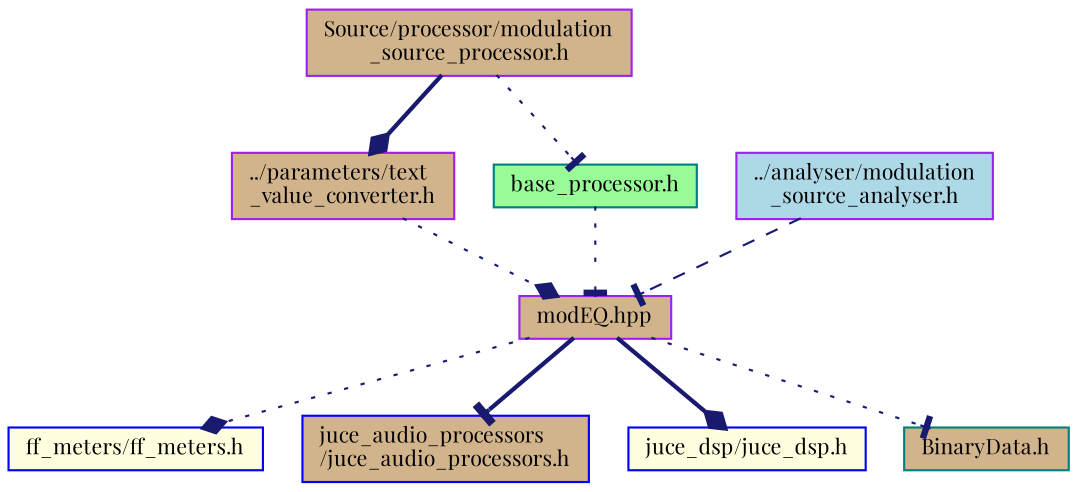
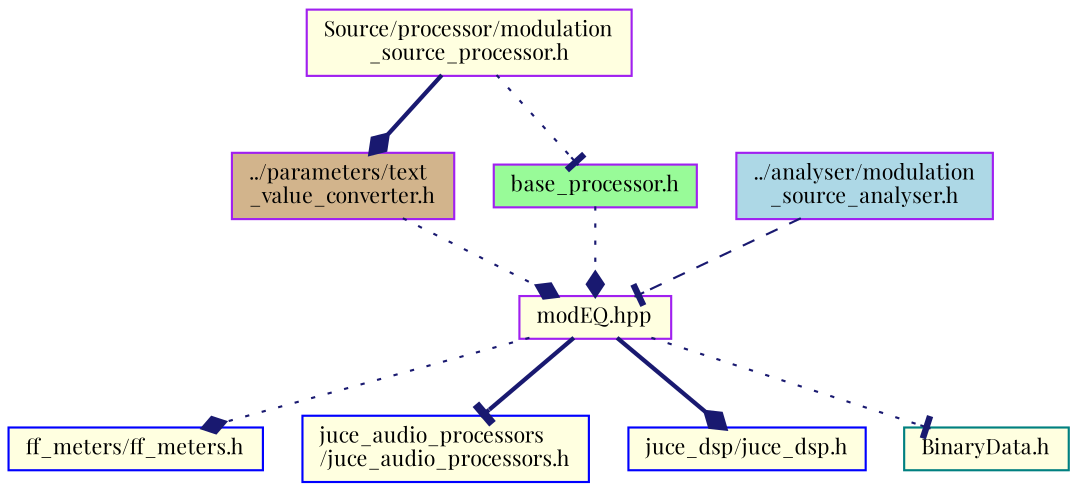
node "Source/processor/modulation _source_processor.h": fillcolor tan -> lightyellow
node "base_processor.h": color teal -> purple
edge "base_processor.h" -> "modEQ.hpp": arrowhead tee -> diamond
node "modEQ.hpp": fillcolor tan -> lightyellow
node "juce_audio_processors /juce_audio_processors.h": fillcolor tan -> lightyellow
node "BinaryData.h": fillcolor tan -> lightyellow
